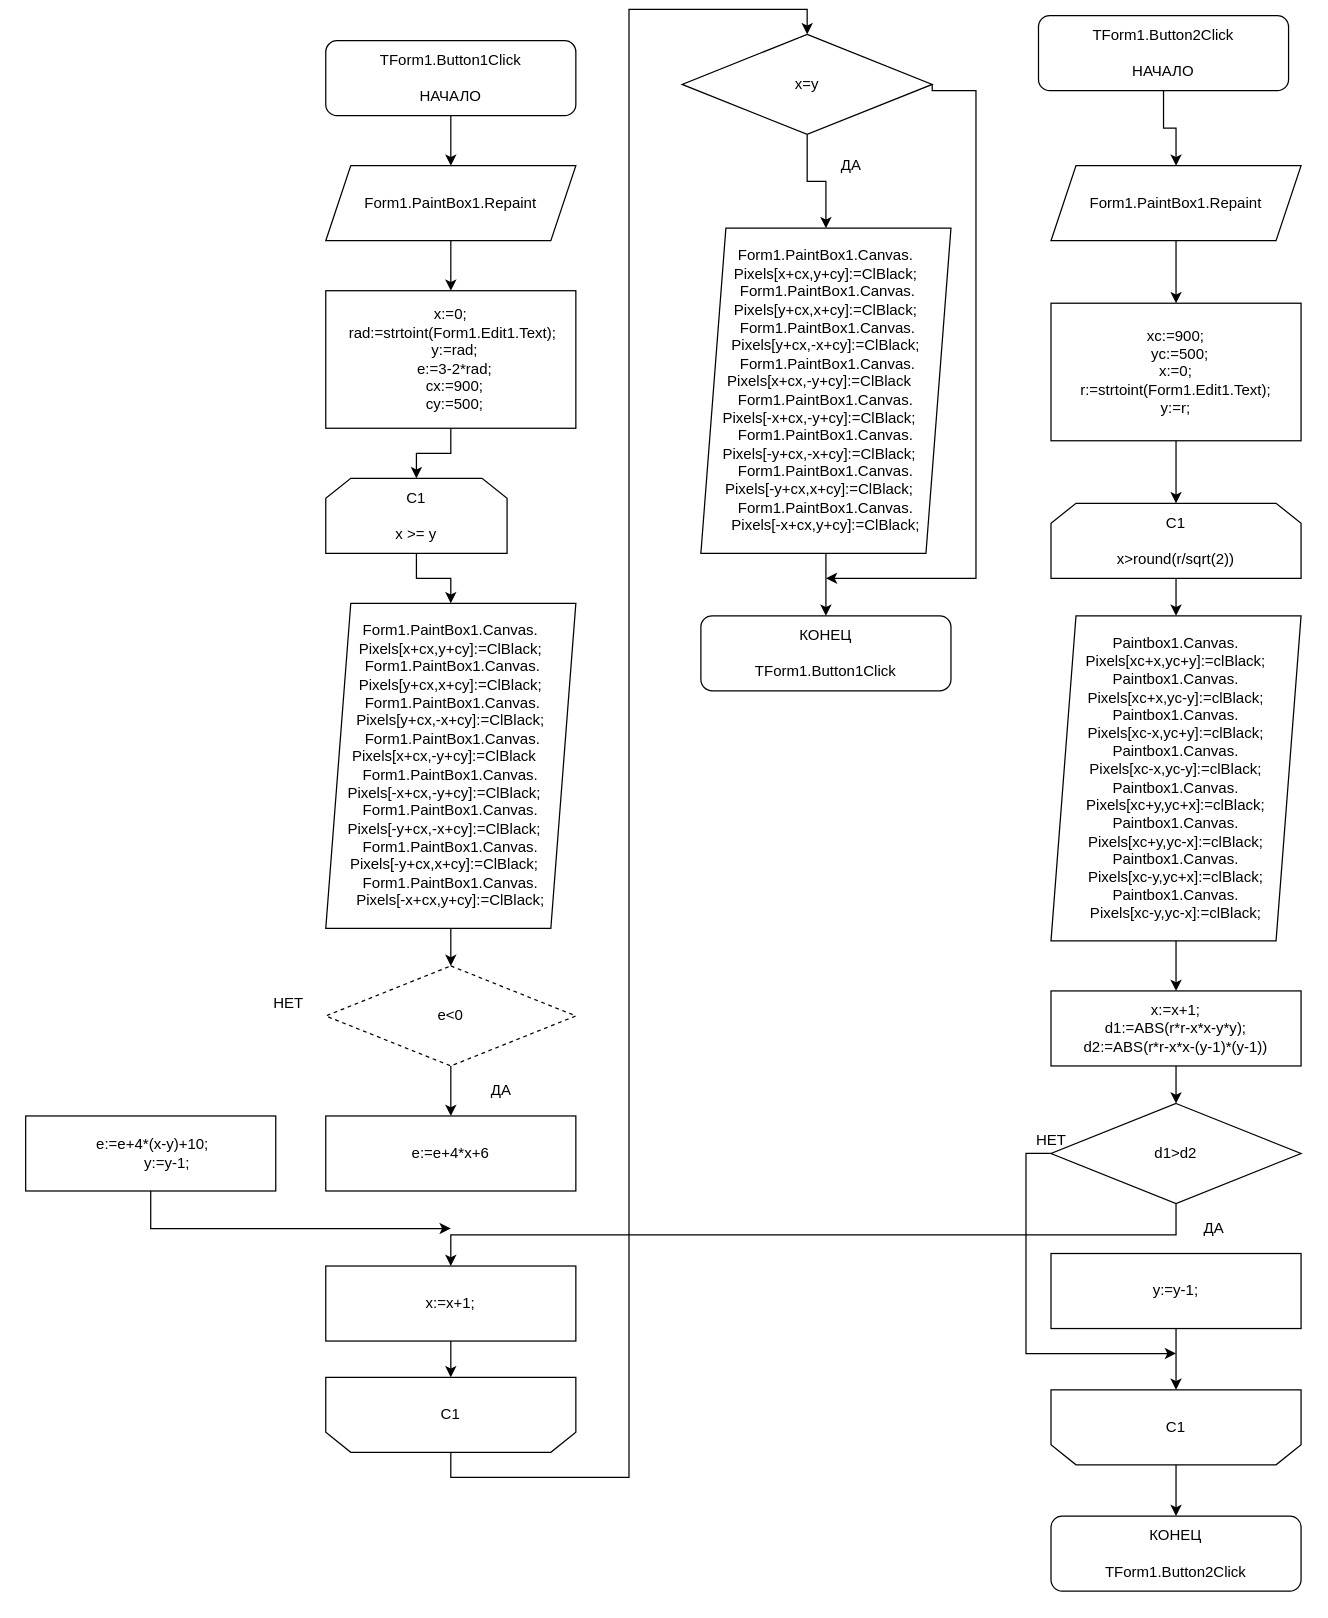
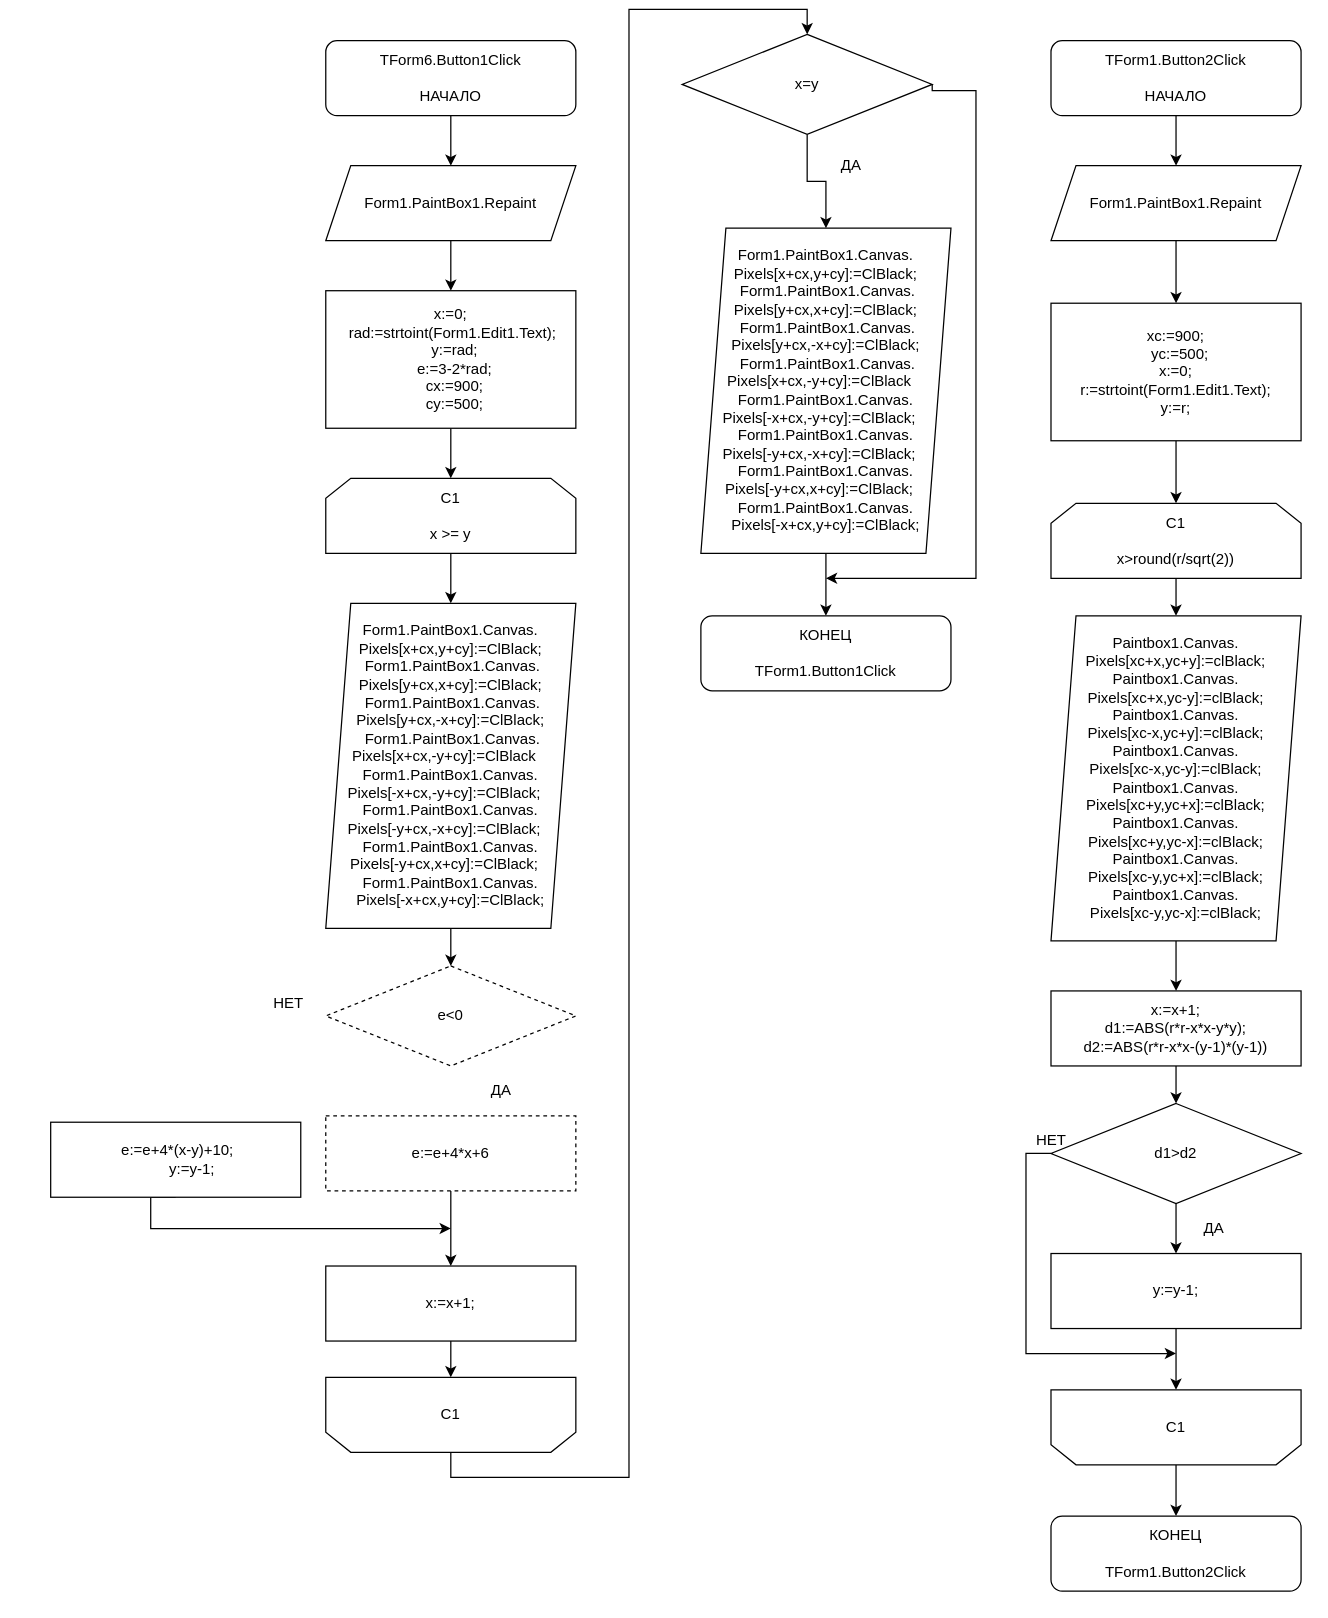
node "TForm1.Button2Click НАЧАЛО": moved (1163, 53) -> (1176, 78)
node "TForm1.Button1Click НАЧАЛО": label "TForm1.Button1Click НАЧАЛО" -> "TForm6.Button1Click НАЧАЛО"
node "С1 х >= y": size 181x75 -> 250x75
edge "e<0" -> "e:=e+4*x+6": removed
node "e:=e+4*(x-y)+10; y:=y-1;": moved (151, 1153) -> (176, 1159)
node "e:=e+4*x+6": style solid -> dashed
edge "e:=e+4*x+6" -> "x:=x+1;": added
edge "d1>d2" -> "x:=x+1;": now "d1>d2" -> "y:=y-1;"
